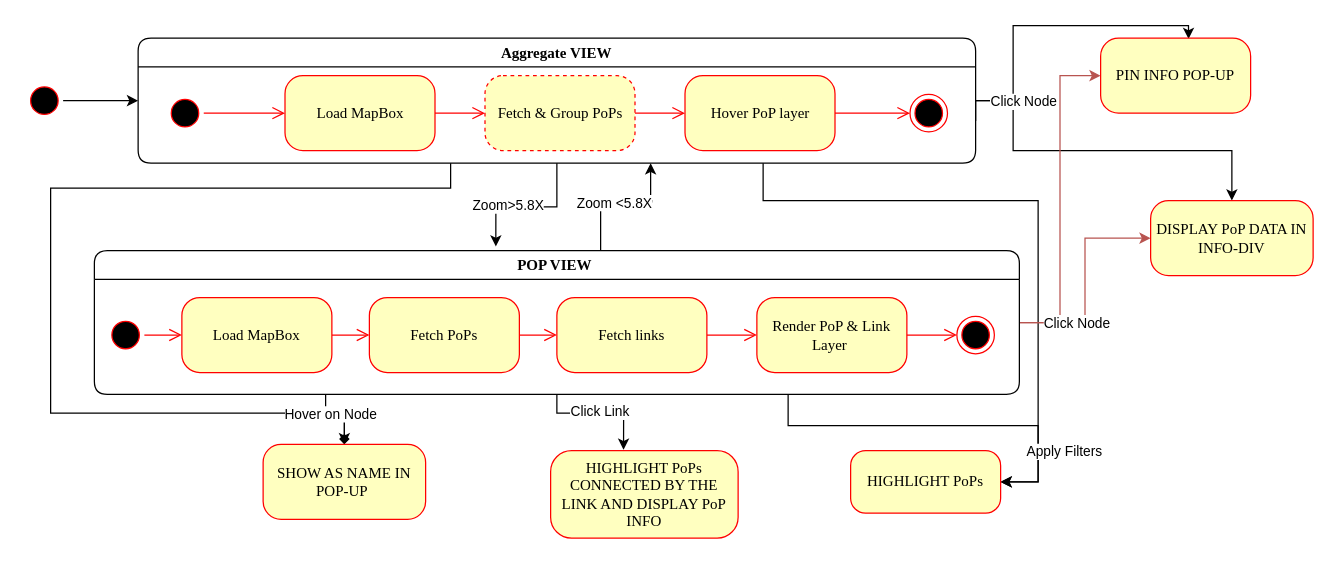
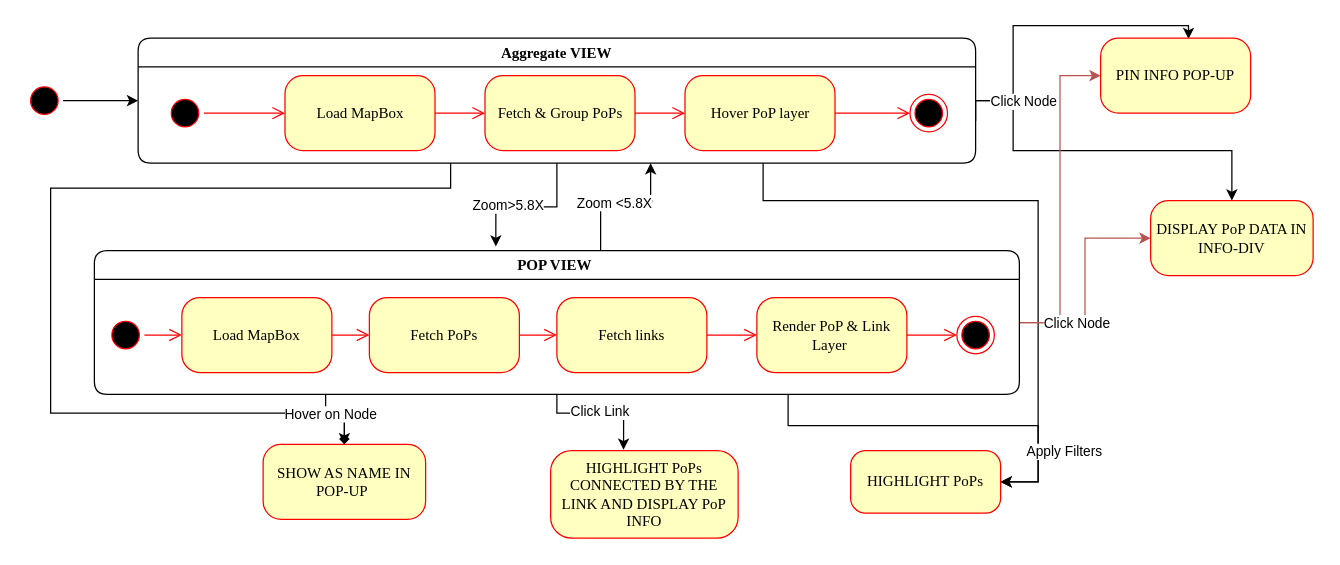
node "Fetch & Group PoPs": style dashed -> solid
